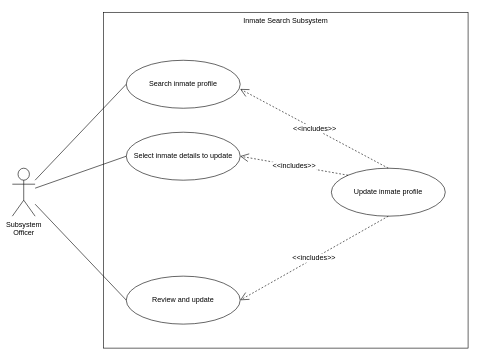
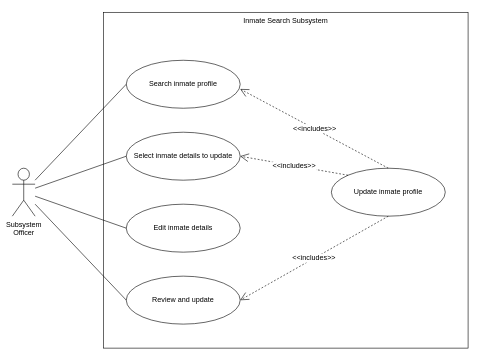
edge "SubsystemOfficer" -- "Edit inmate details": added
node "Edit inmate details": added
